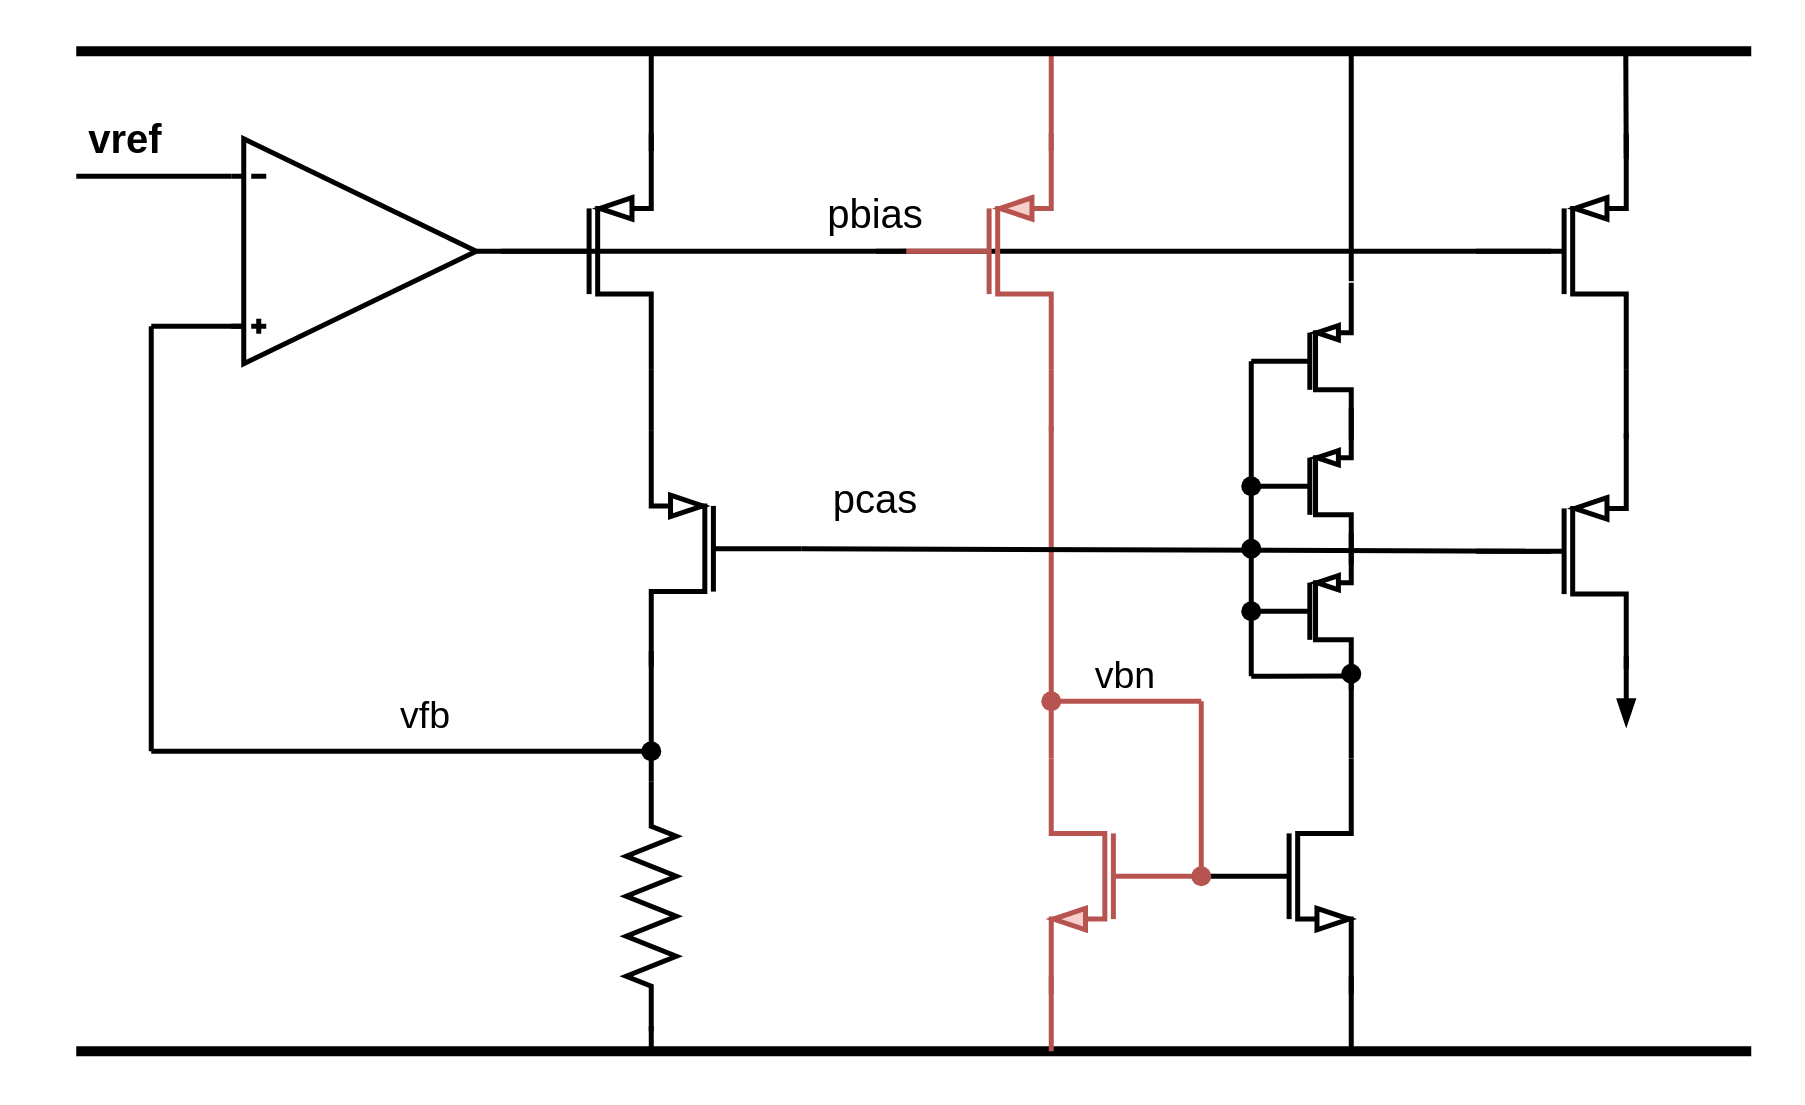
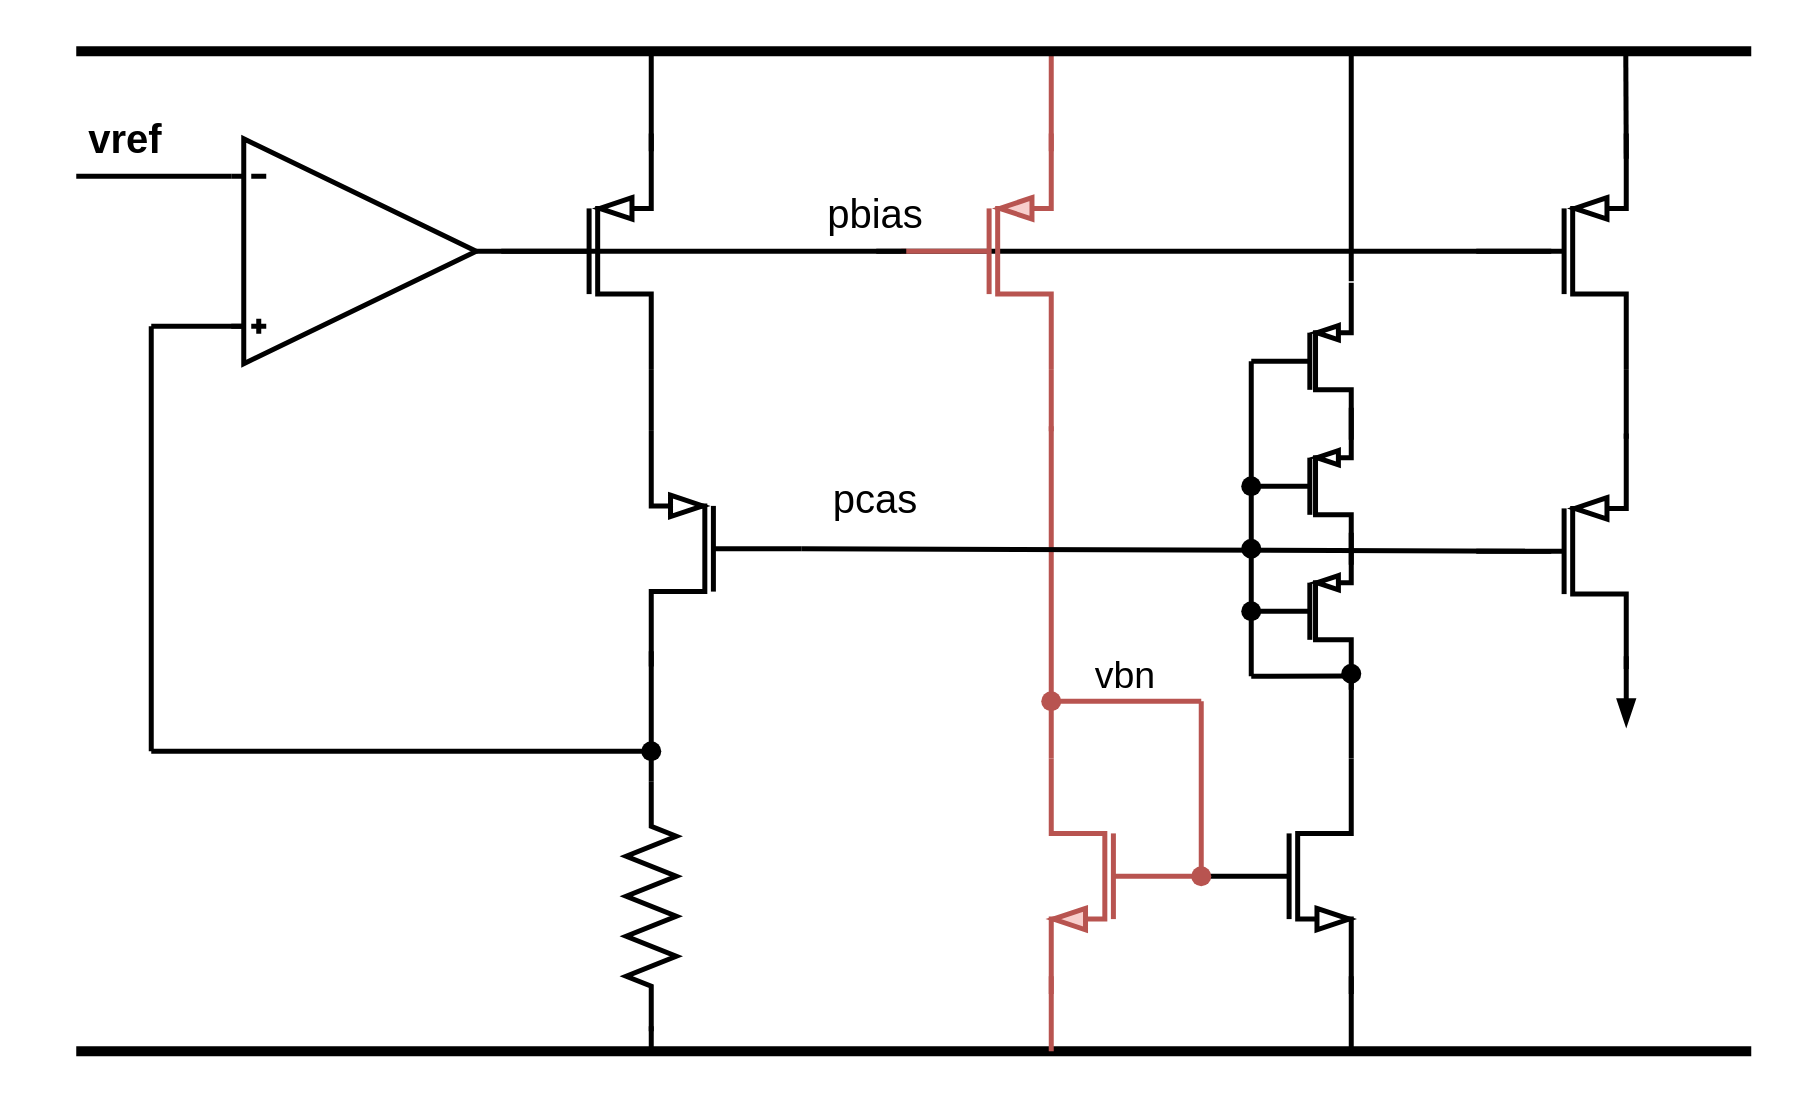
node "vfb": removed
